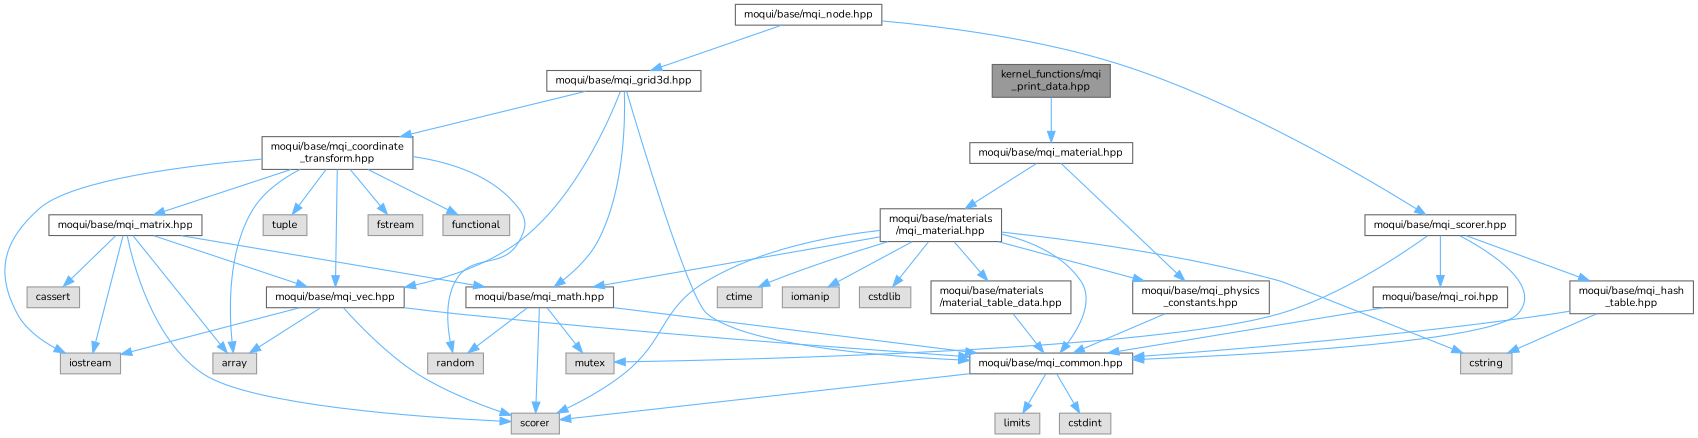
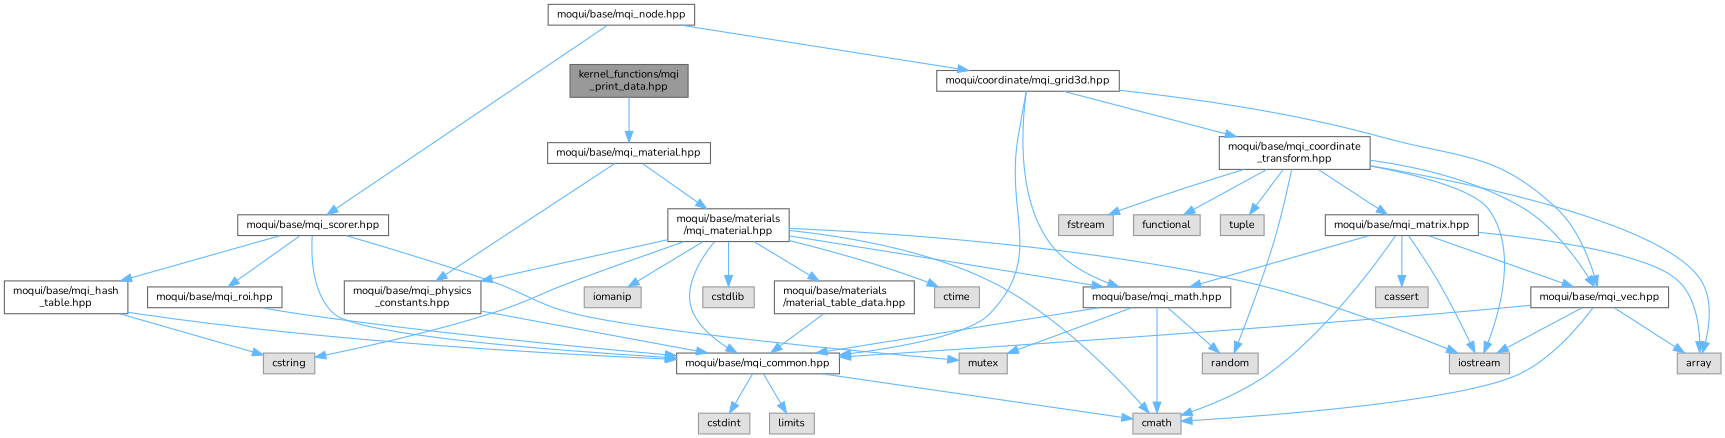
node "moqui/base/mqi_grid3d.hpp": label "moqui/base/mqi_grid3d.hpp" -> "moqui/coordinate/mqi_grid3d.hpp"
edge "moqui/base/materials /mqi_material.hpp" -> "iostream": added
node "scorer": label "scorer" -> "cmath"
